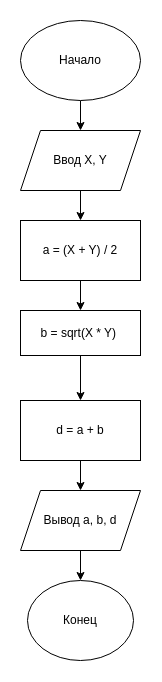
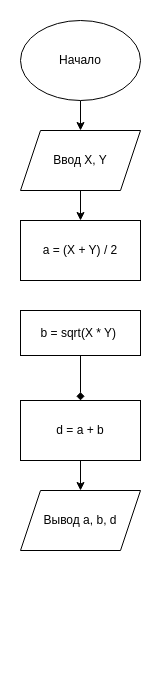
edge "a = (X + Y) / 2" -> "b = sqrt(X * Y)": removed
edge "b = sqrt(X * Y)" -> "d = a + b": arrowhead classic -> diamond
edge "Вывод a, b, d" -> "Конец": removed
node "Конец": removed
